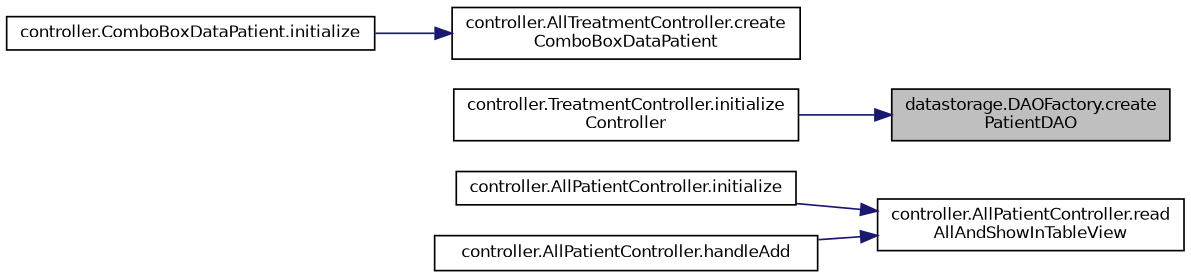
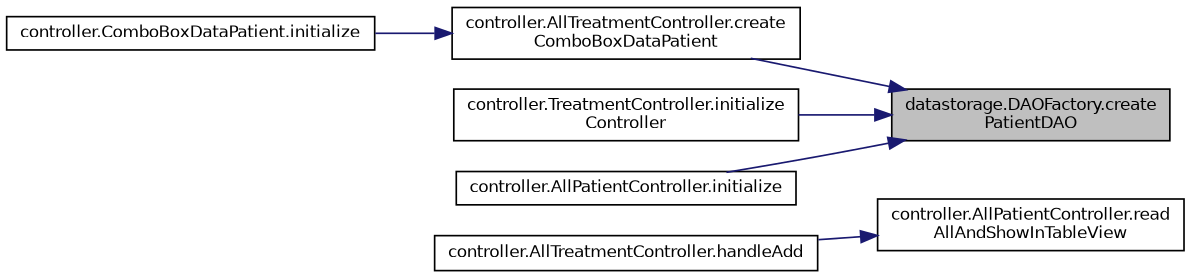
edge "controller.AllTreatmentController.create ComboBoxDataPatient" -> "datastorage.DAOFactory.create PatientDAO": added
edge "controller.AllPatientController.initialize" -> "controller.AllPatientController.read AllAndShowInTableView": now "controller.AllPatientController.initialize" -> "datastorage.DAOFactory.create PatientDAO"
node "controller.AllPatientController.handleAdd": label "controller.AllPatientController.handleAdd" -> "controller.AllTreatmentController.handleAdd"
